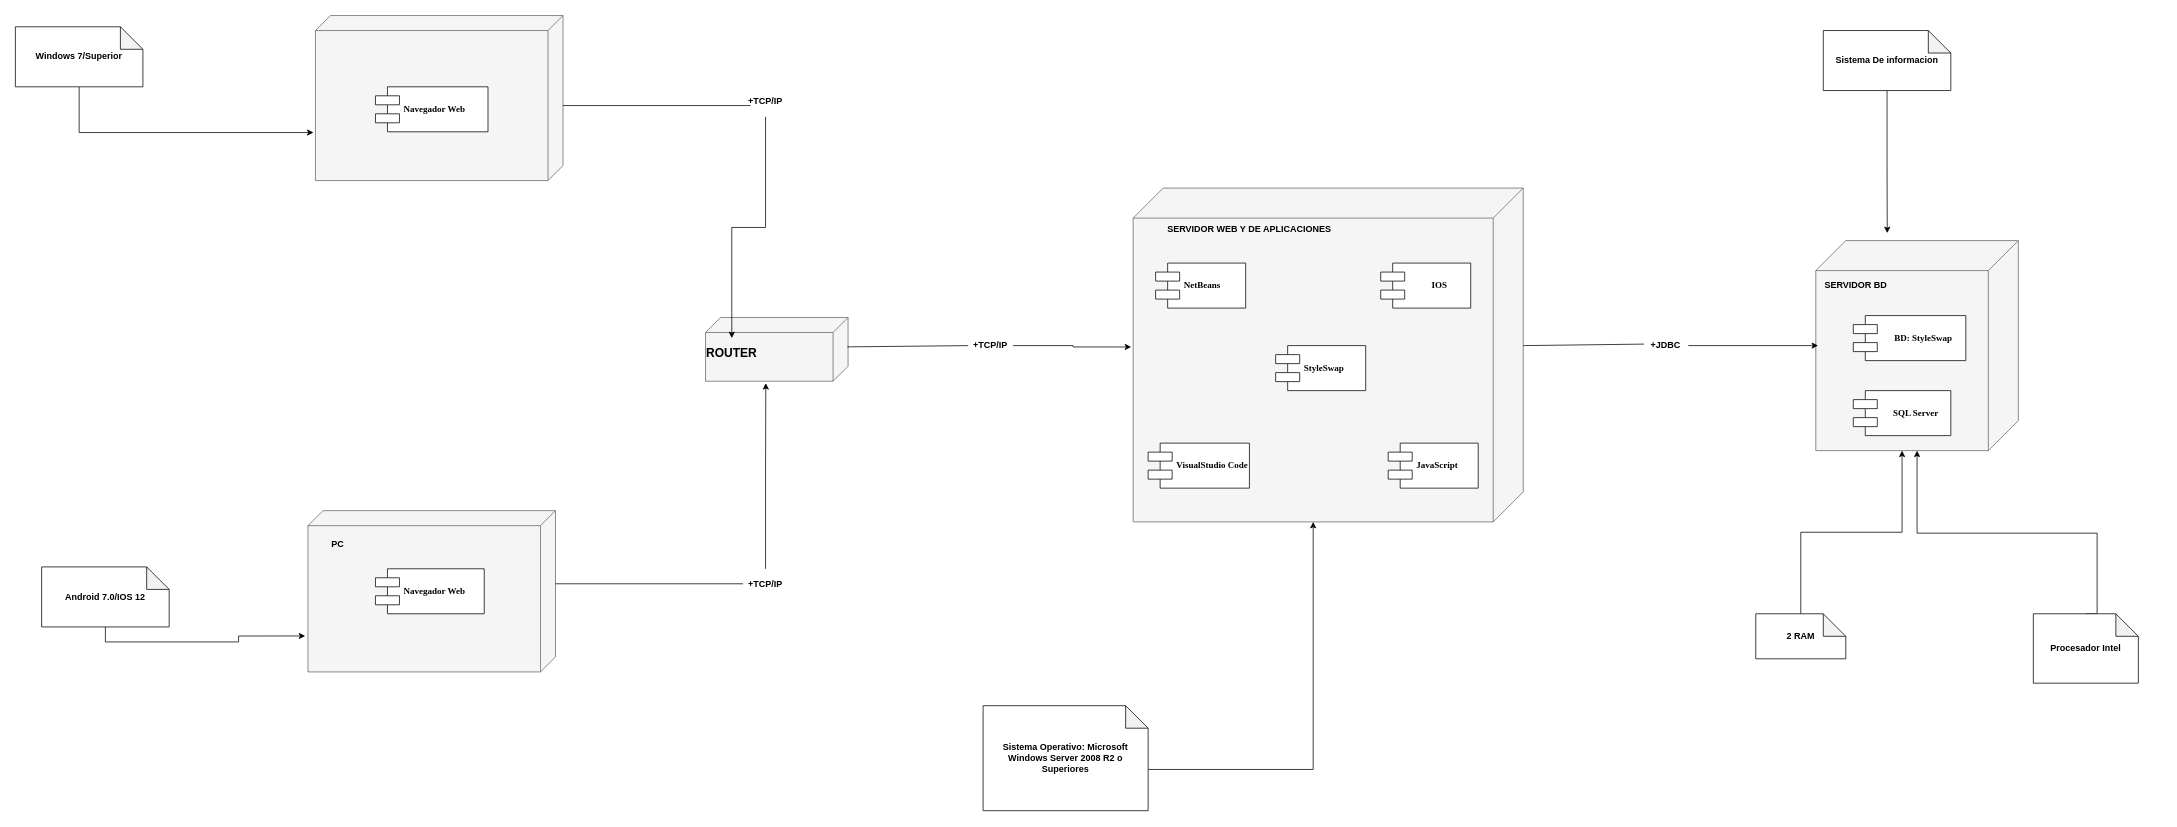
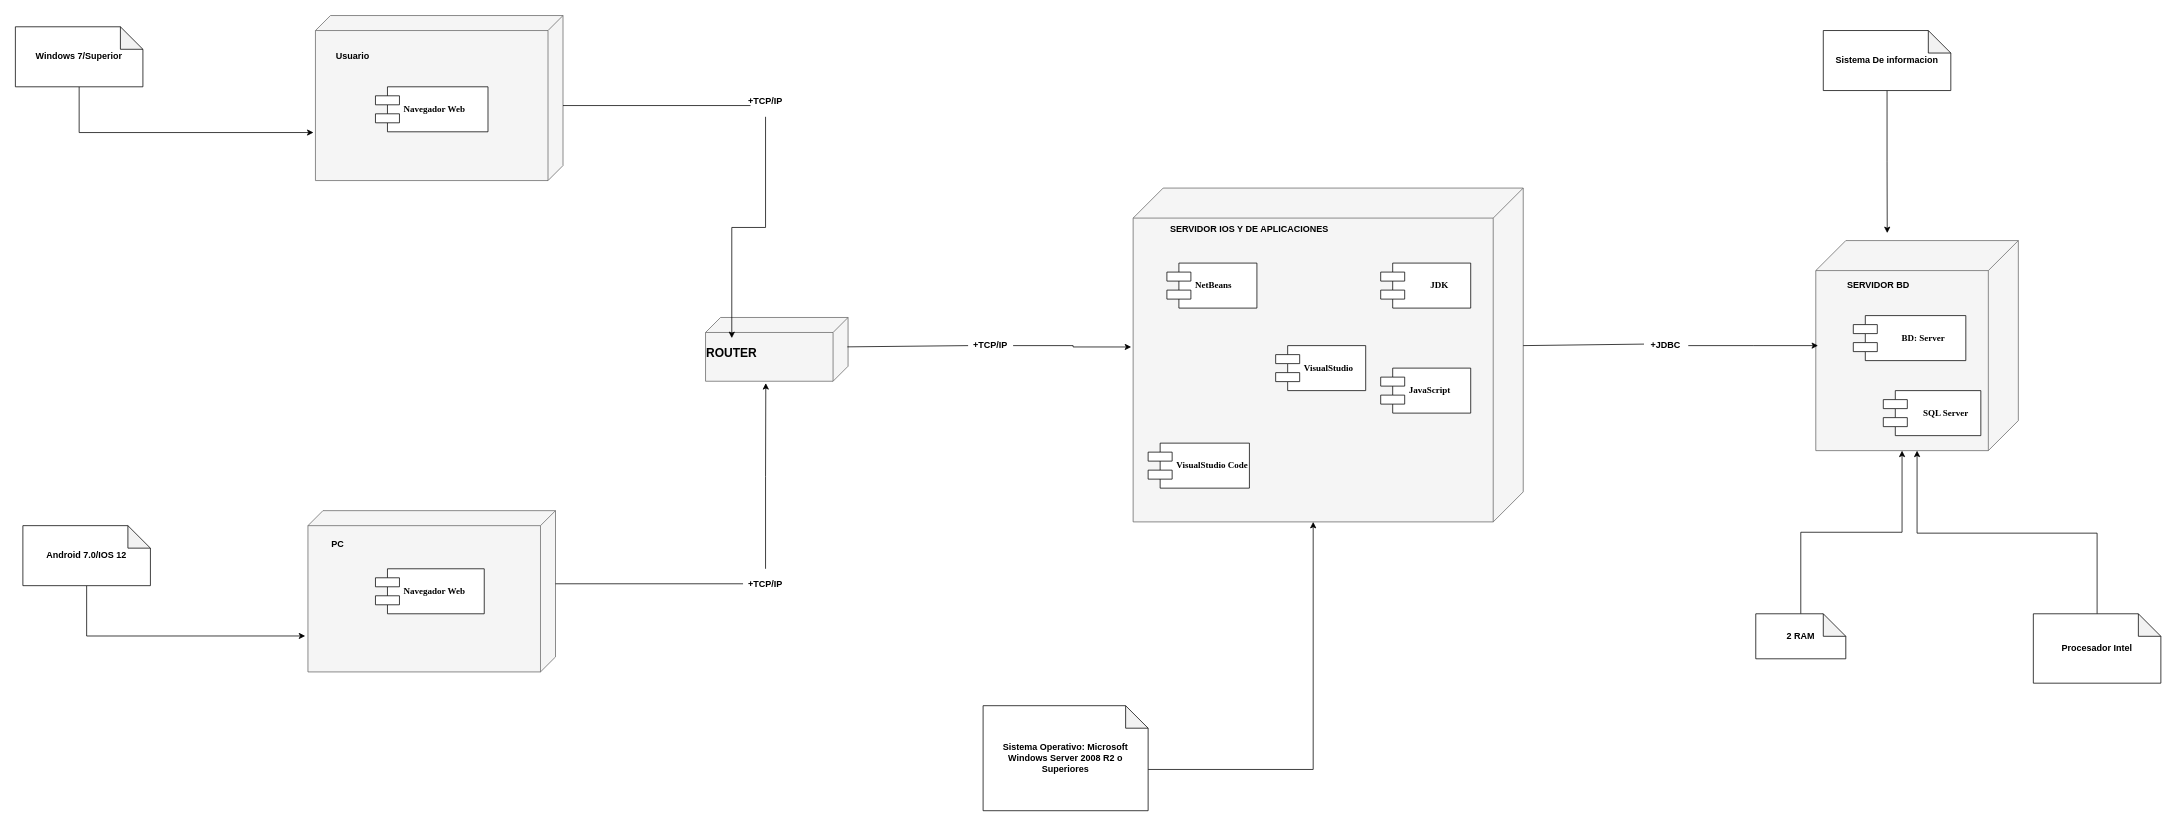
node "Usuario": added
node "SERVIDOR WEB Y DE APLICACIONES": label "SERVIDOR WEB Y DE APLICACIONES" -> "SERVIDOR IOS Y DE APLICACIONES"
node "NetBeans": moved (1200, 285) -> (1212, 285)
node "IOS": label "IOS" -> "JDK"
node "SERVIDOR BD": moved (1872, 285) -> (1894, 285)
node "BD: StyleSwap": label "BD: StyleSwap" -> "BD: Server"
node "StyleSwap": label "StyleSwap" -> "VisualStudio"
node "SQL Server": moved (1902, 413) -> (1932, 413)
node "JavaScript": moved (1433, 465) -> (1425, 390)
node "Android 7.0/IOS 12": moved (105, 597) -> (87, 555)
node "Procesador Intel": size 105x69 -> 128x69
